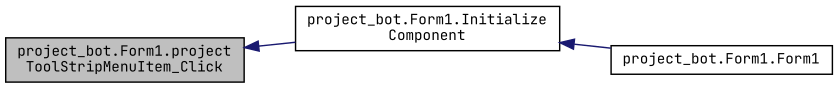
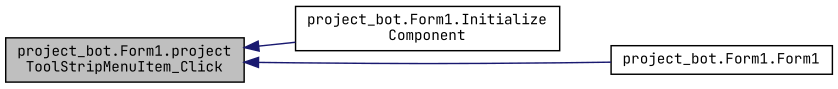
edge "project_bot.Form1.Form1" -> "project_bot.Form1.Initialize Component": now "project_bot.Form1.Form1" -> "project_bot.Form1.project ToolStripMenuItem_Click"
